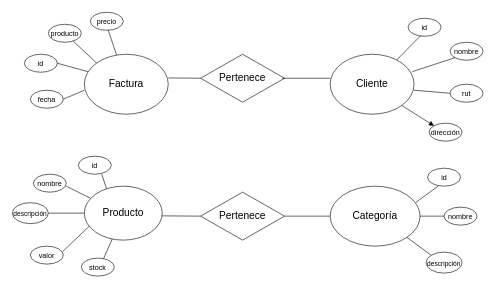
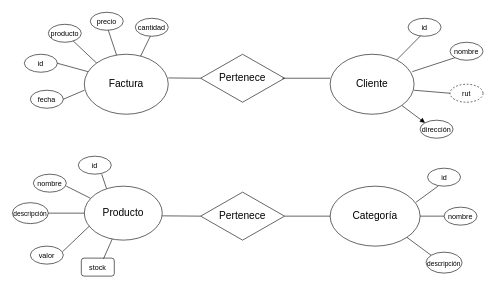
node "cantidad": added
edge "cantidad" -- "Factura": added
node "rut": style solid -> dashed
node "dirección": moved (446, 132) -> (437, 129)
node "stock": shape ellipse -> rounded rectangle
